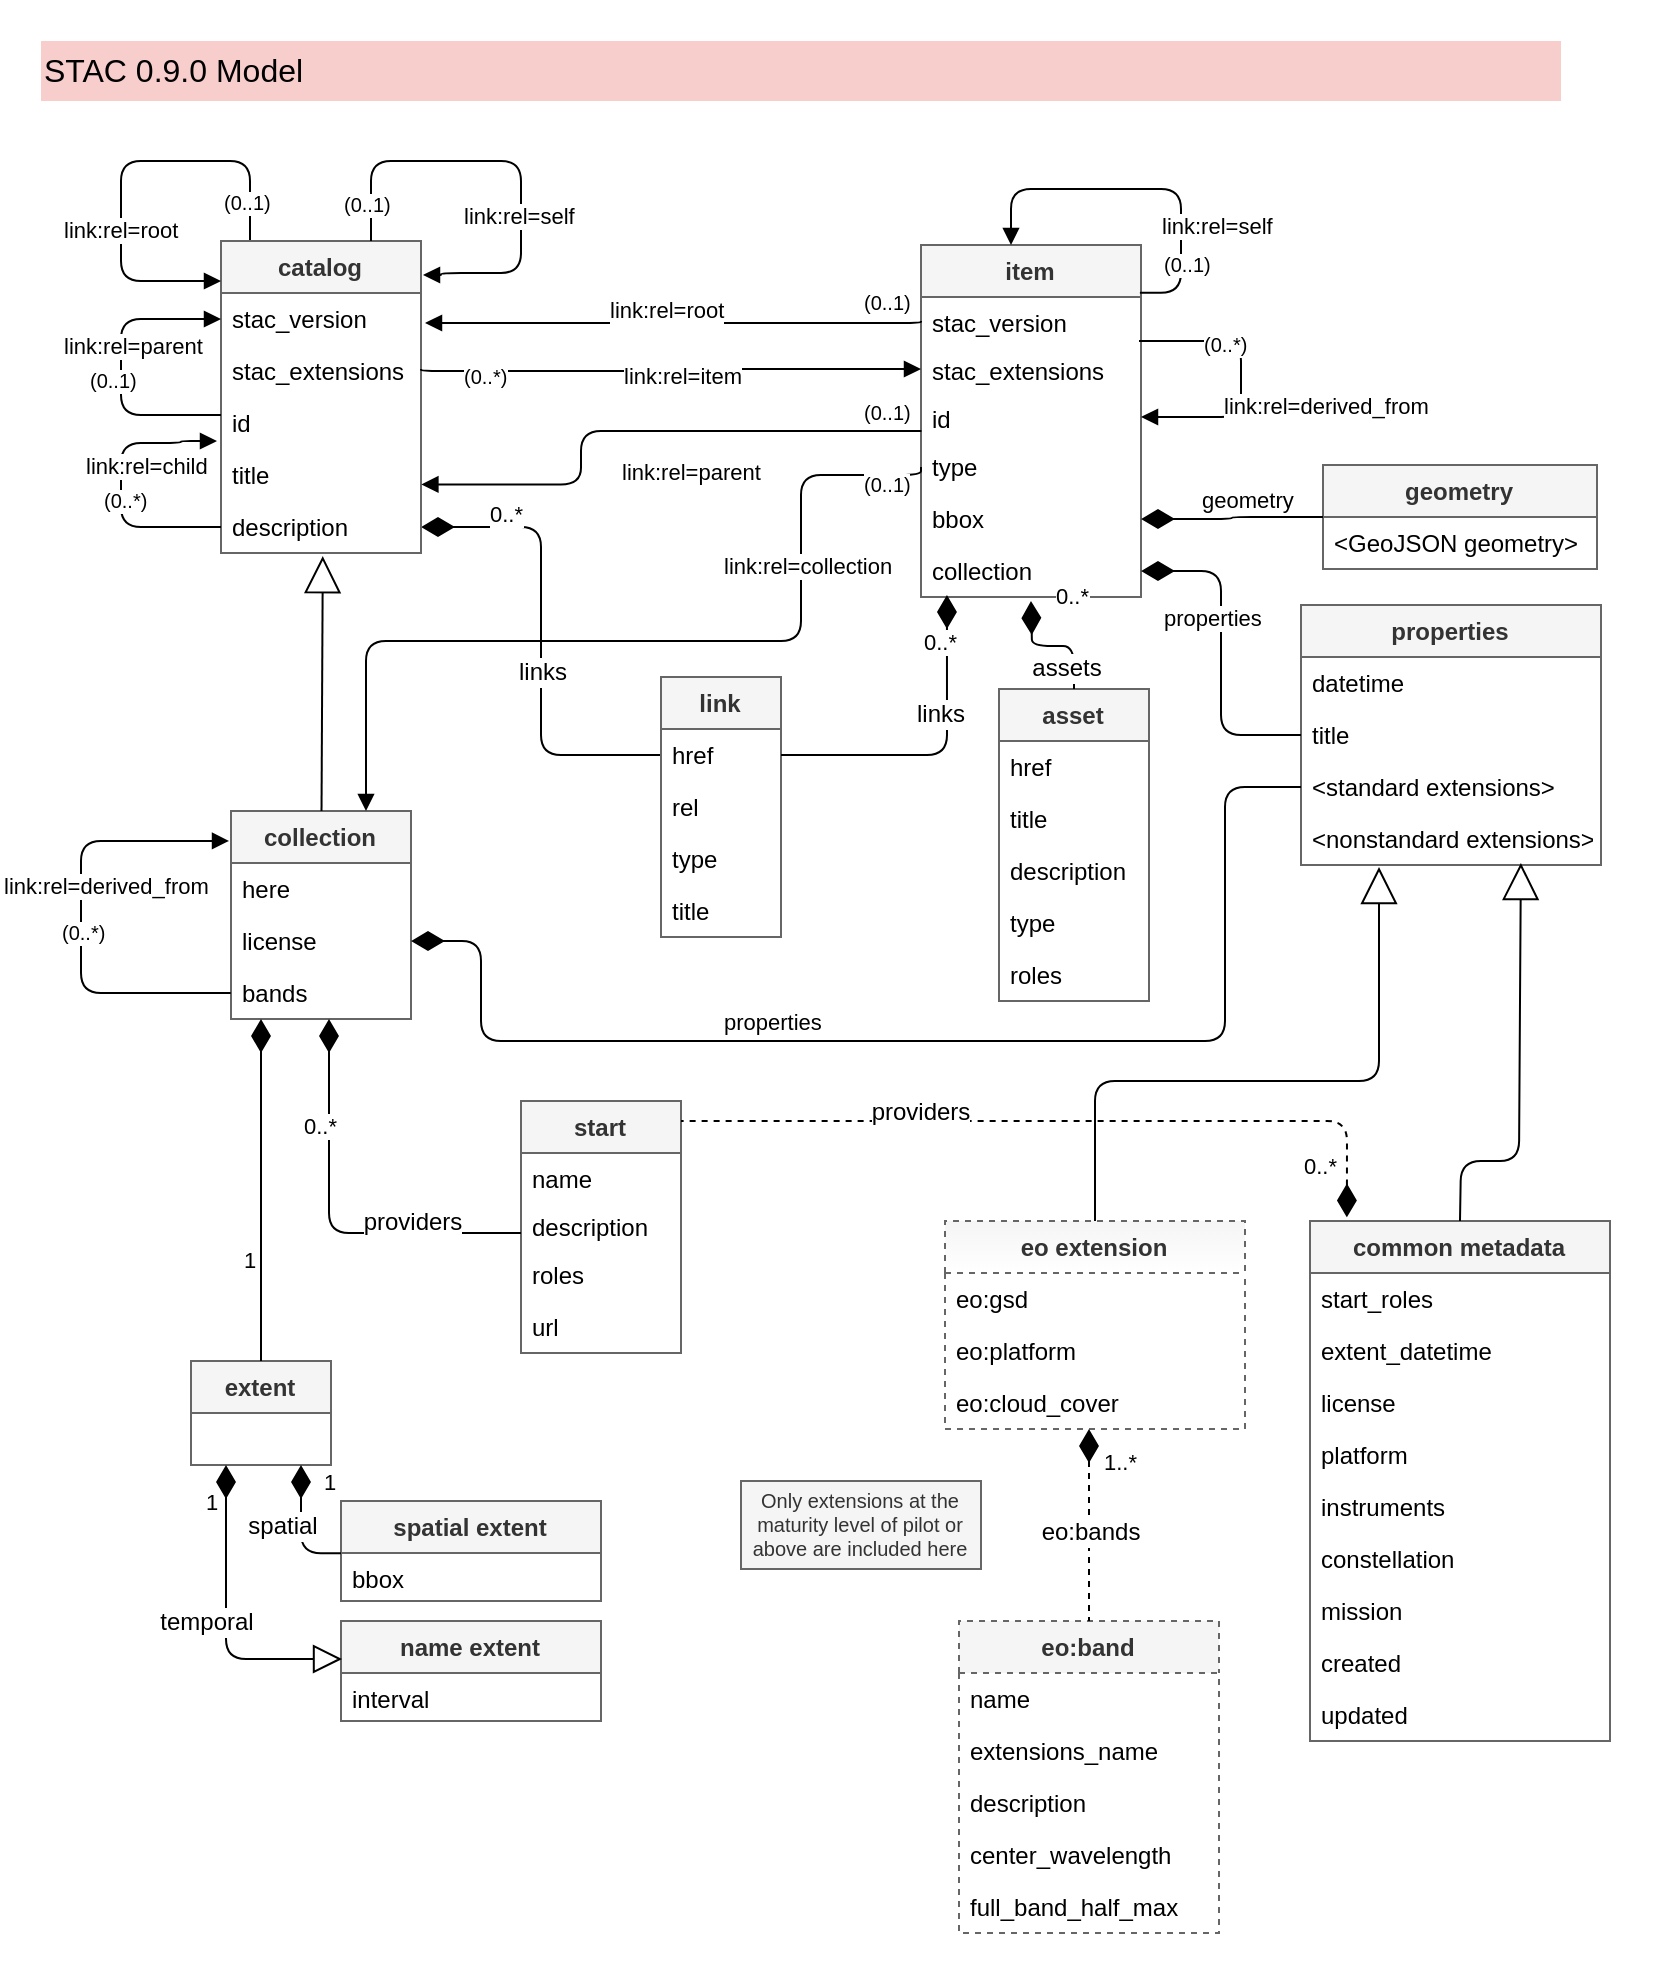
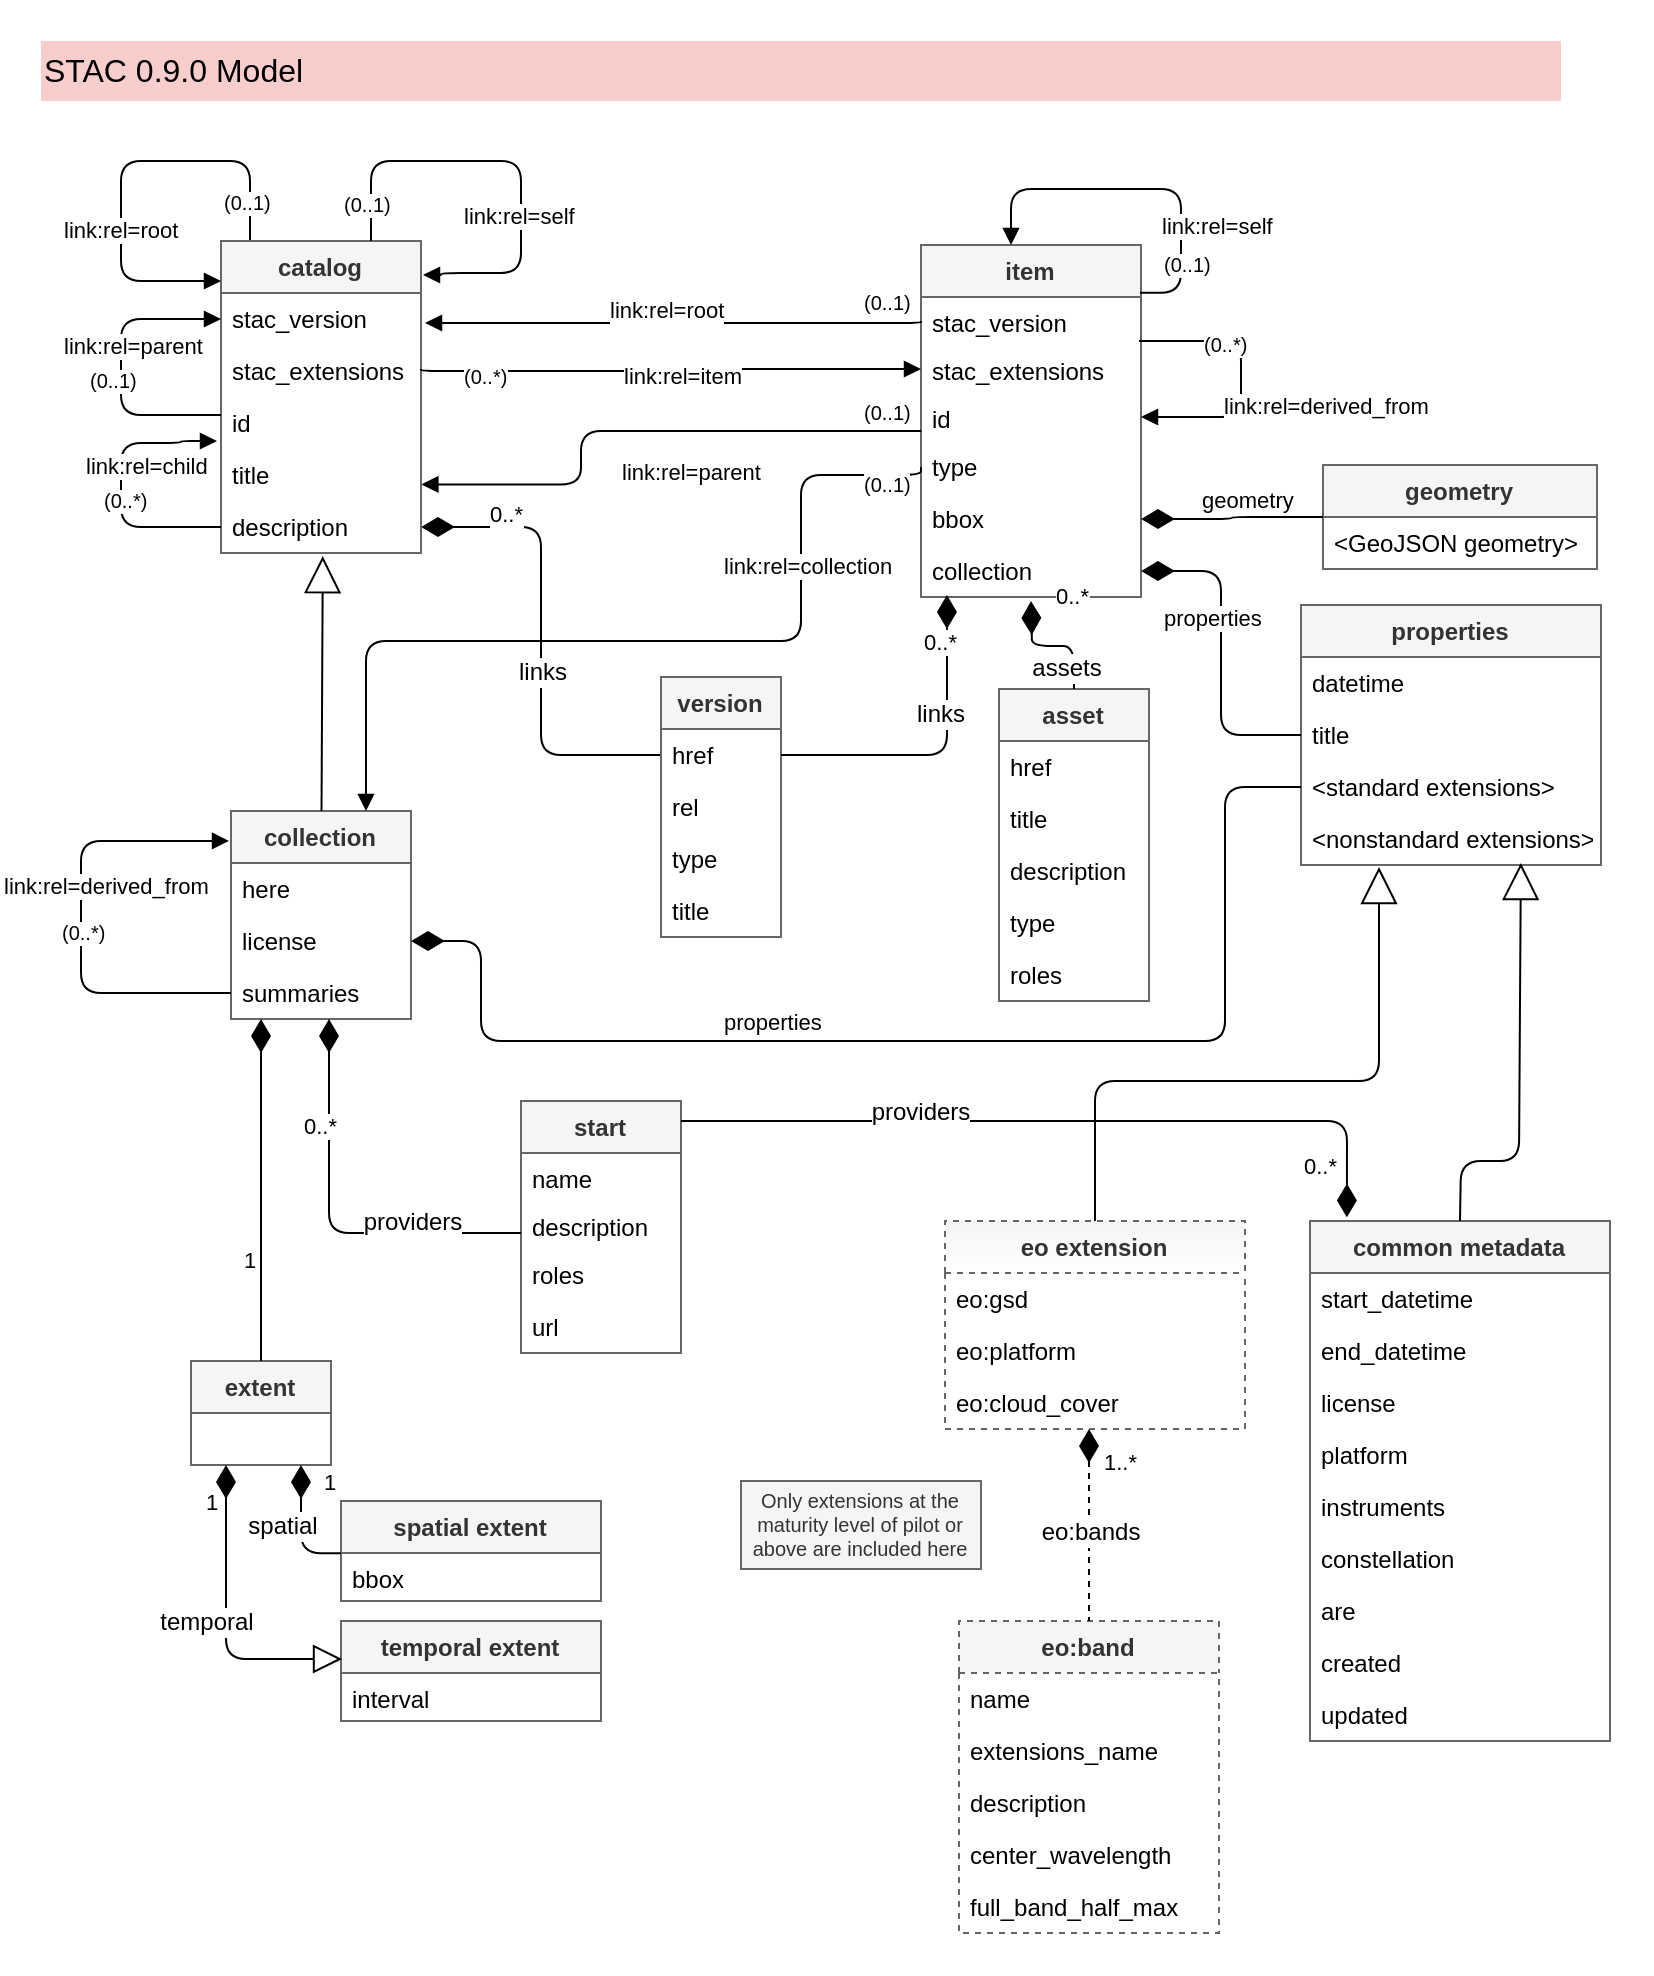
node "link": label "link" -> "version"
node "bands": label "bands" -> "summaries"
edge "start" -> "common metadata": style dashed -> solid
node "start_roles": label "start_roles" -> "start_datetime"
node "extent_datetime": label "extent_datetime" -> "end_datetime"
node "mission": label "mission" -> "are"
node "name extent": label "name extent" -> "temporal extent"
